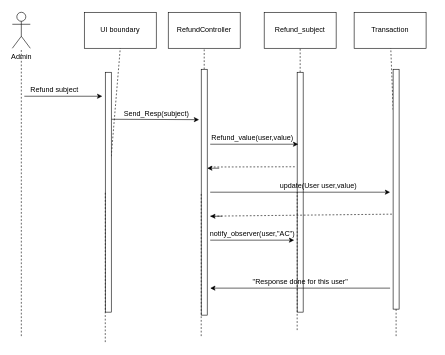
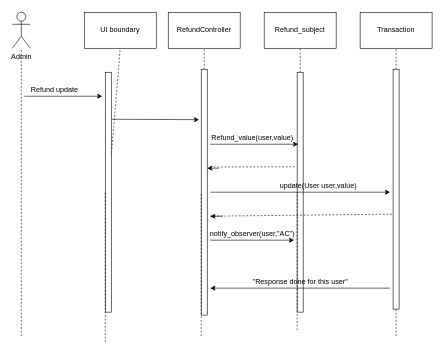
node "Transaction": moved (390, 30) -> (396, 30)
node "Refund subject": label "Refund subject" -> "Refund update"
node "Send_Resp(subject)": removed
